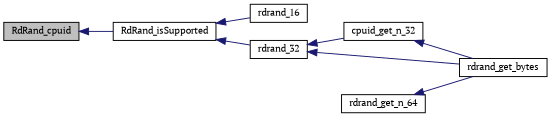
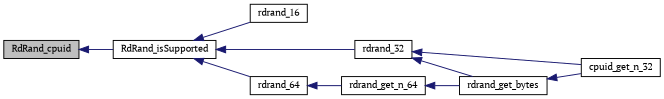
edge "rdrand_get_bytes" -> "cpuid_get_n_32": reversed
node "rdrand_64": added
